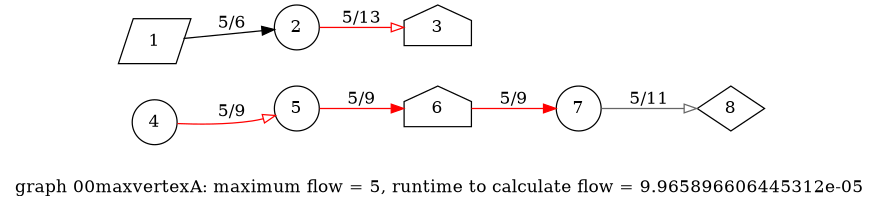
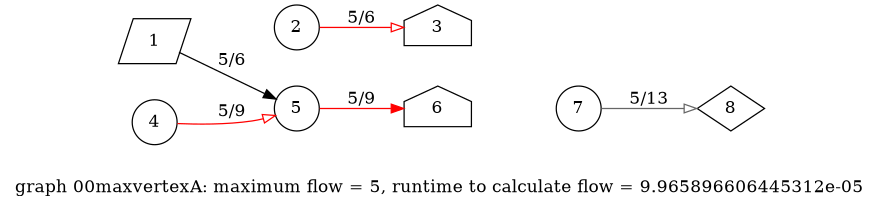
edge "2" -> "3": label " 5/13 " -> " 5/6 "
edge "1" -> "2": now "1" -> "5"
edge "7" -> "8": label " 5/11 " -> " 5/13 "
edge "6" -> "7": removed, label "5/9"
